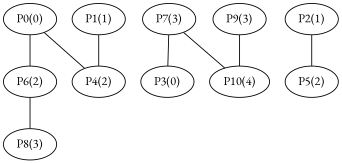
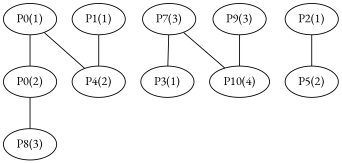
node "P0(0)": label "P0(0)" -> "P0(1)"
node "P6(2)": label "P6(2)" -> "P0(2)"
node "P3(0)": label "P3(0)" -> "P3(1)"
